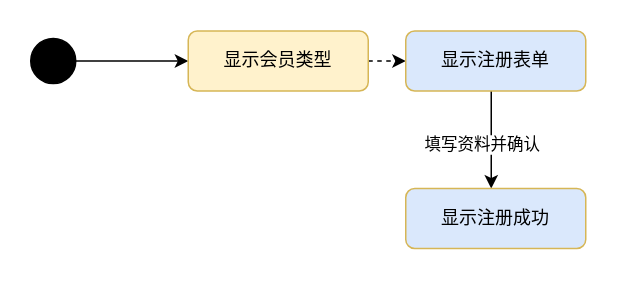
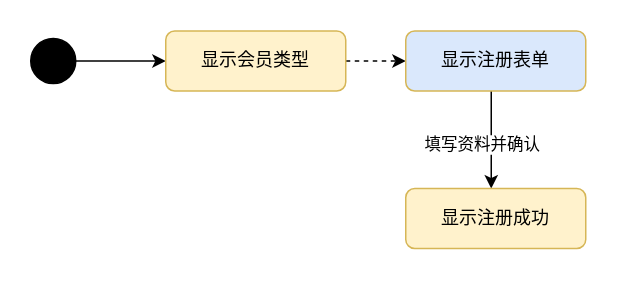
node "显示会员类型": moved (278, 61) -> (256, 61)
node "显示注册成功": fillcolor #dae8fc -> #fff2cc
